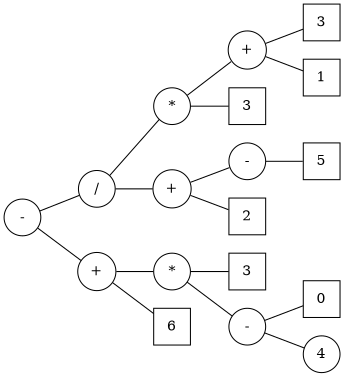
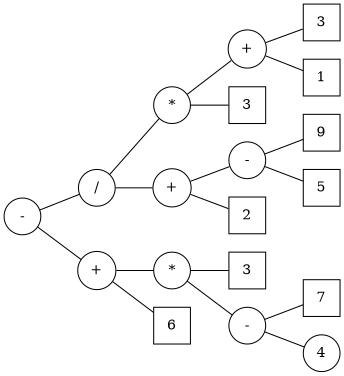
node "9": added
node "0": label "0" -> "7"
